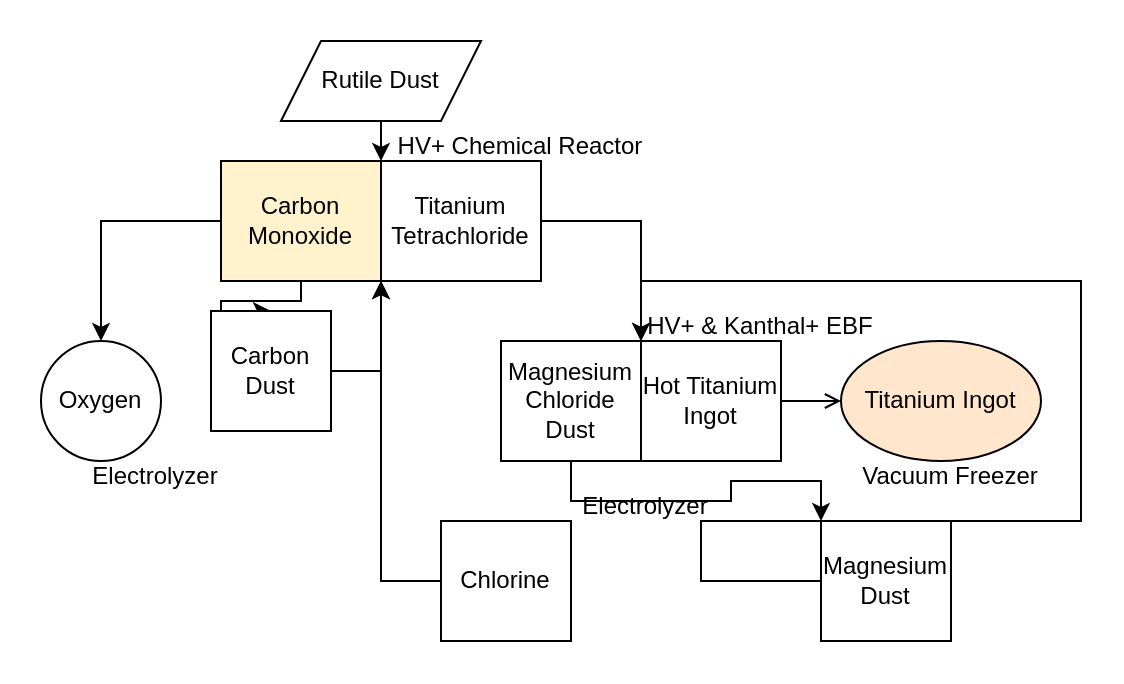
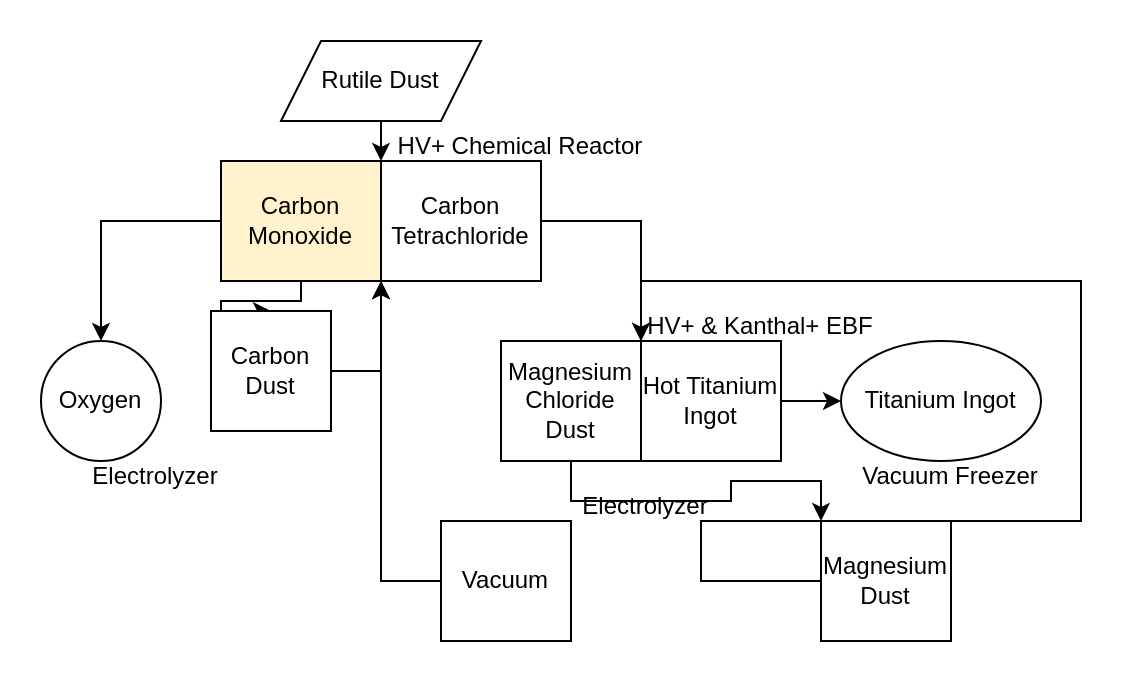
node "Titanium Tetrachloride": label "Titanium Tetrachloride" -> "Carbon Tetrachloride"
edge "Hot Titanium Ingot" -> "Titanium Ingot": arrowhead open -> classic
node "Titanium Ingot": fillcolor #ffe6cc -> #ffffff
node "Chlorine": label "Chlorine" -> "Vacuum"
